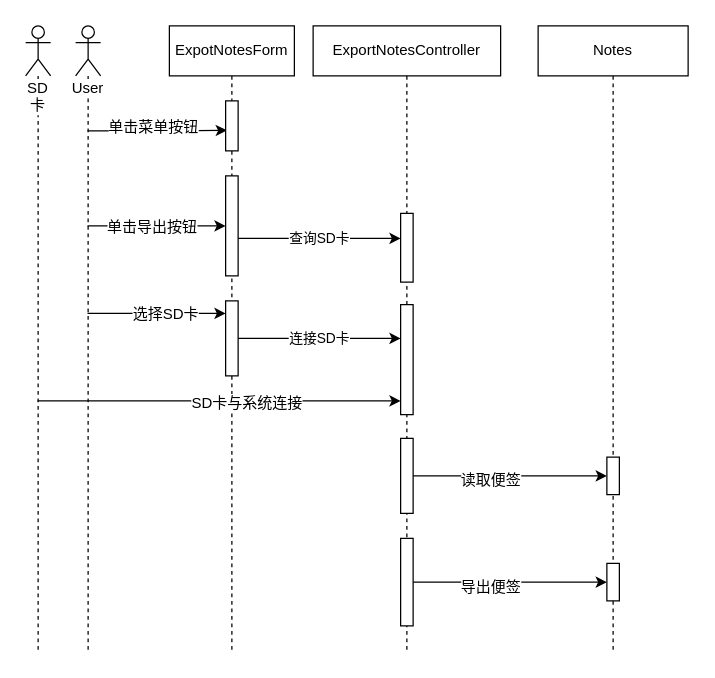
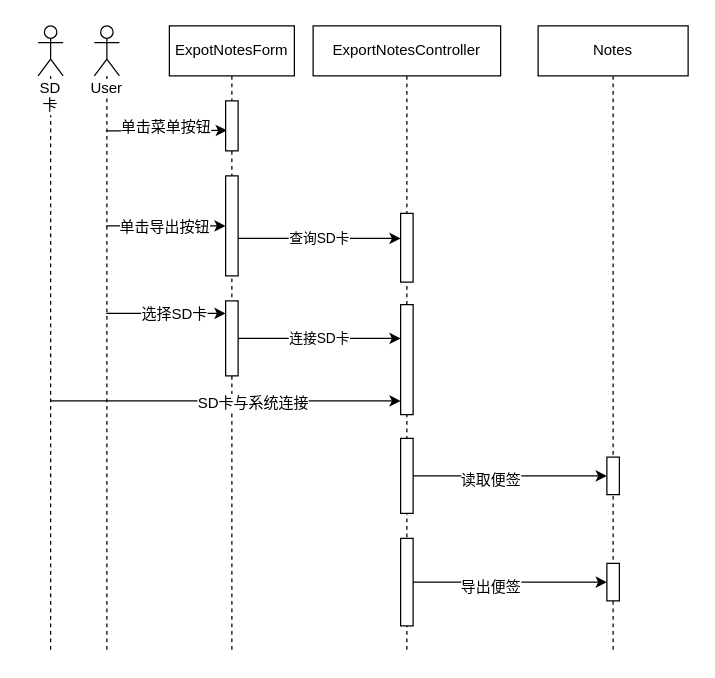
node "SD卡": moved (38, 338) -> (51, 338)
node "User": moved (88, 338) -> (107, 338)
